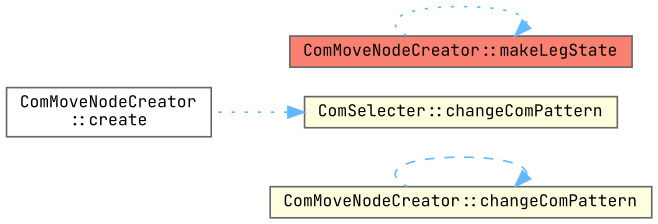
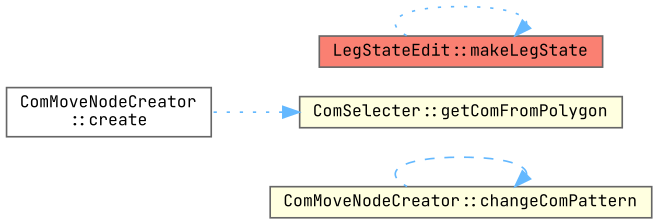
node "ComMoveNodeCreator::makeLegState": label "ComMoveNodeCreator::makeLegState" -> "LegStateEdit::makeLegState"
node "ComSelecter::changeComPattern": label "ComSelecter::changeComPattern" -> "ComSelecter::getComFromPolygon"
